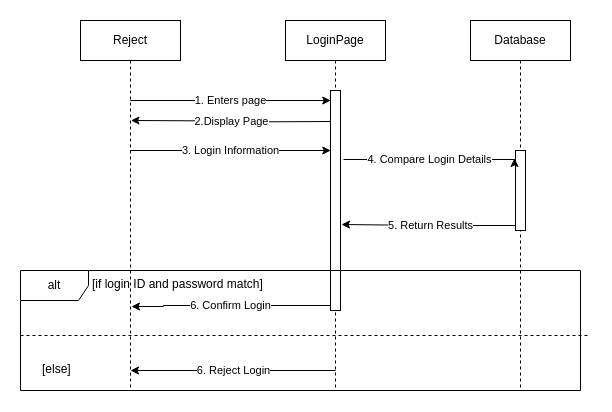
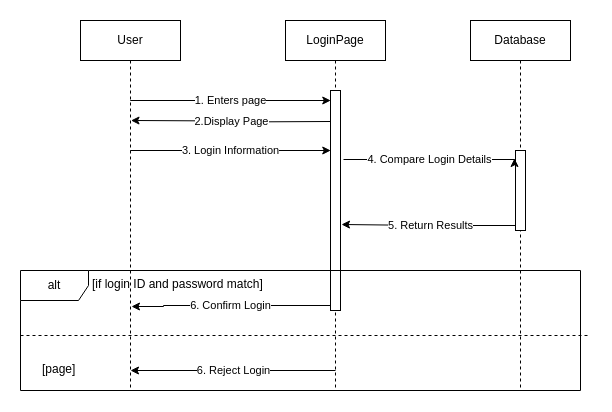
node "Reject": label "Reject" -> "User"
node "[else]": label "[else]" -> "[page]"
